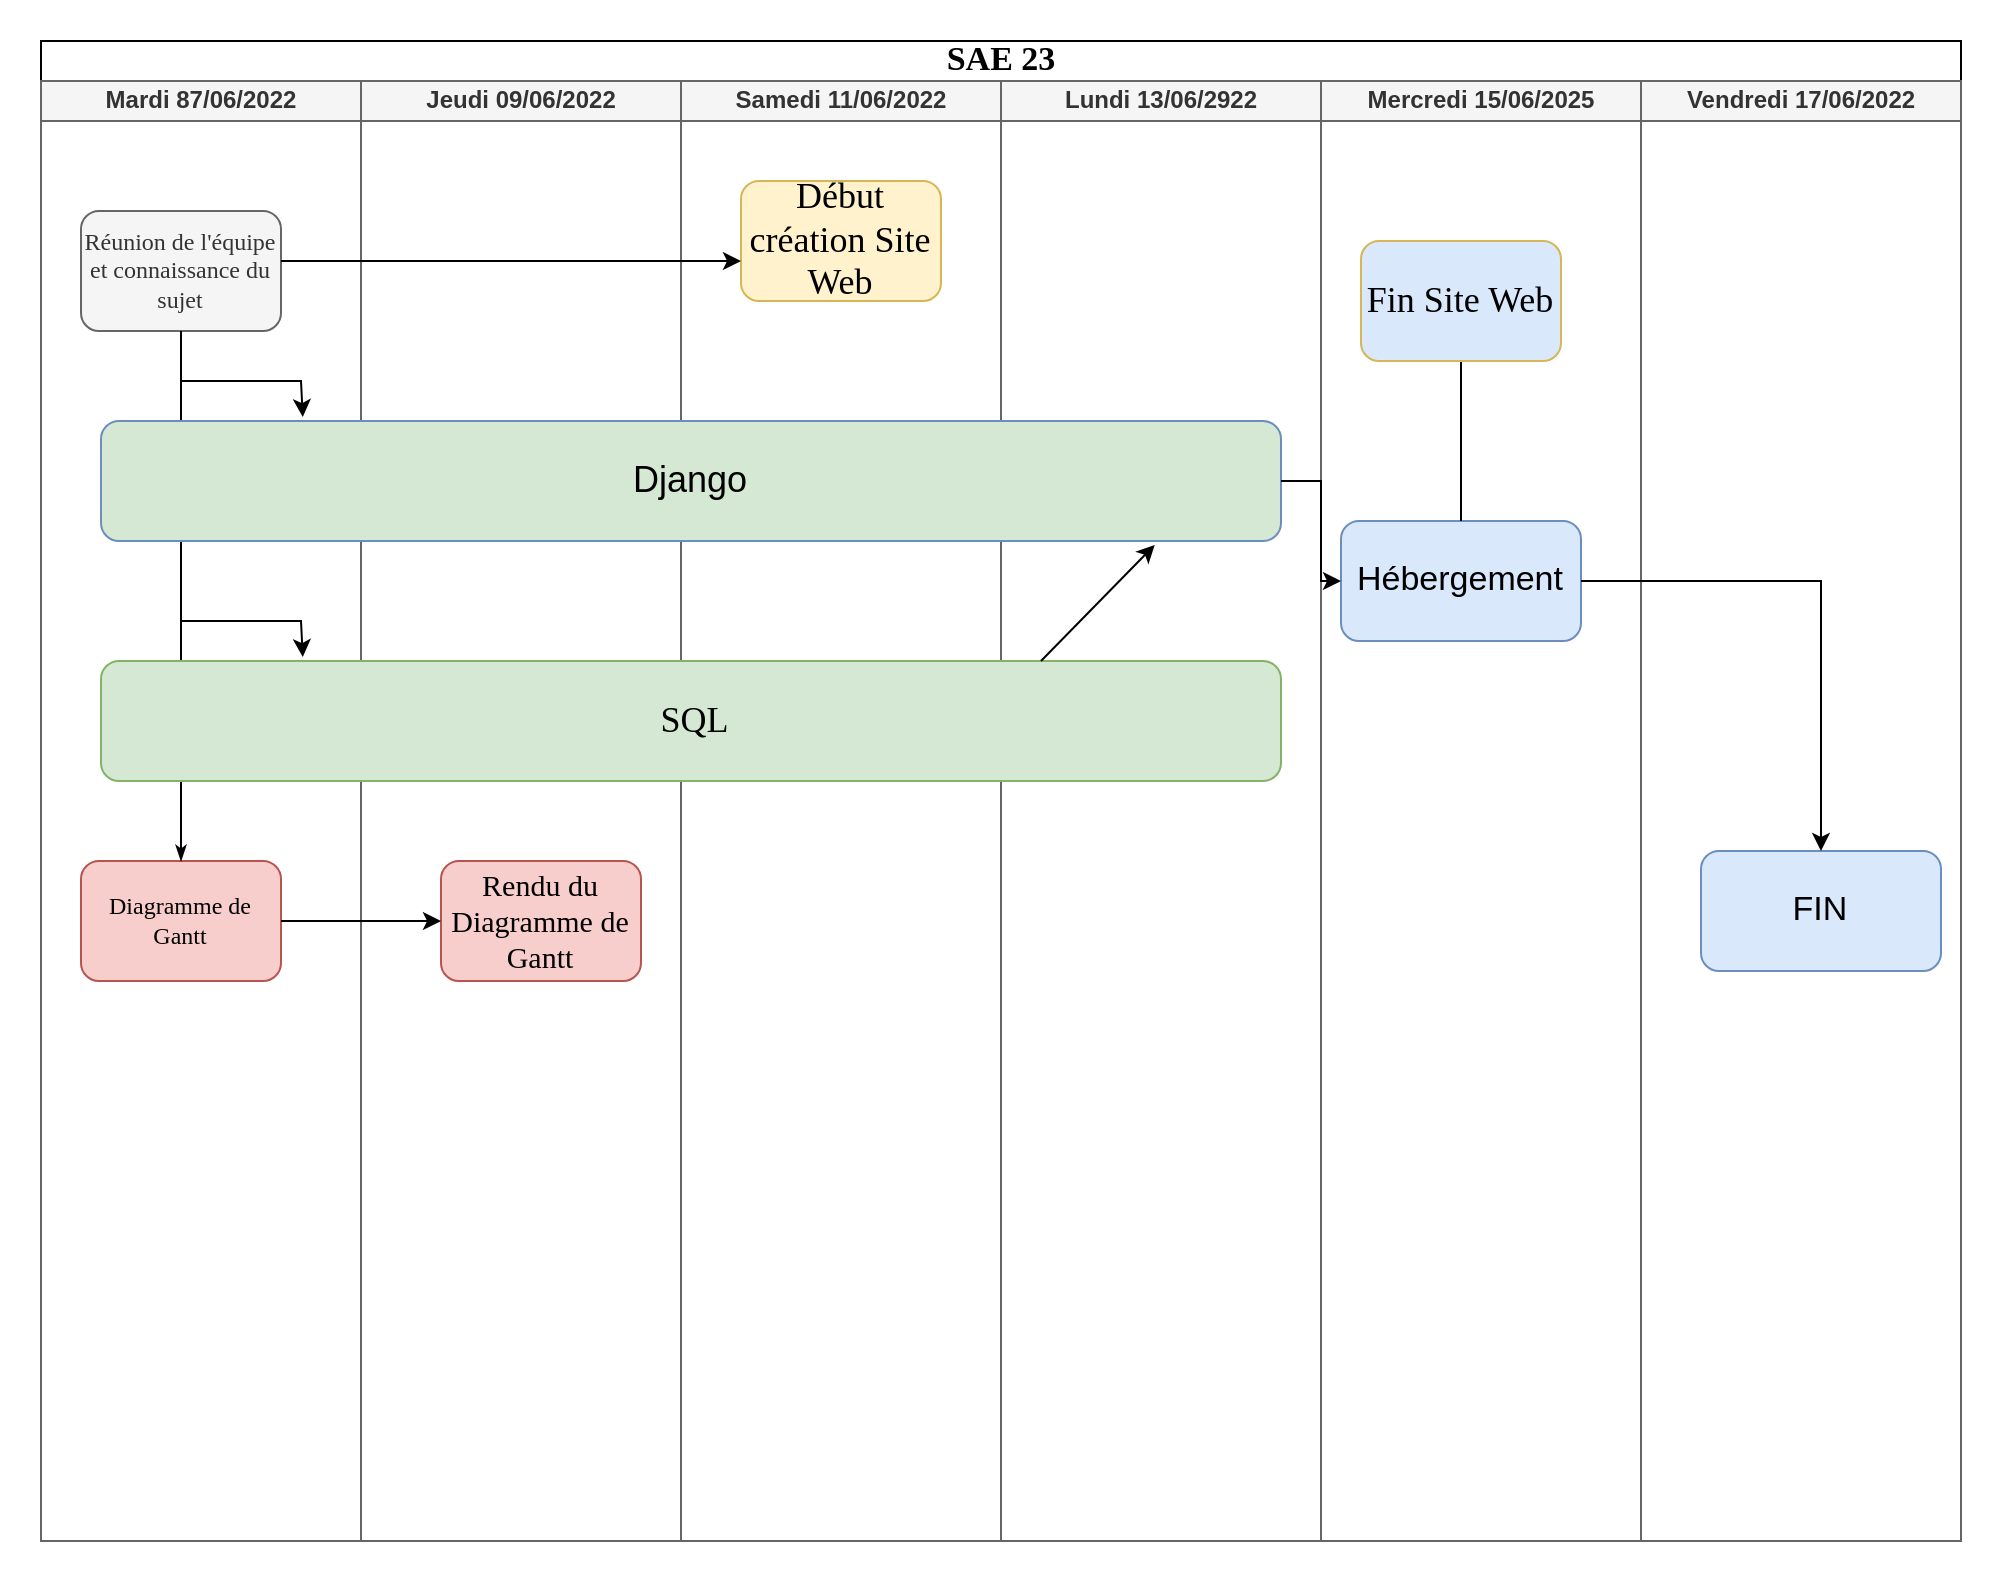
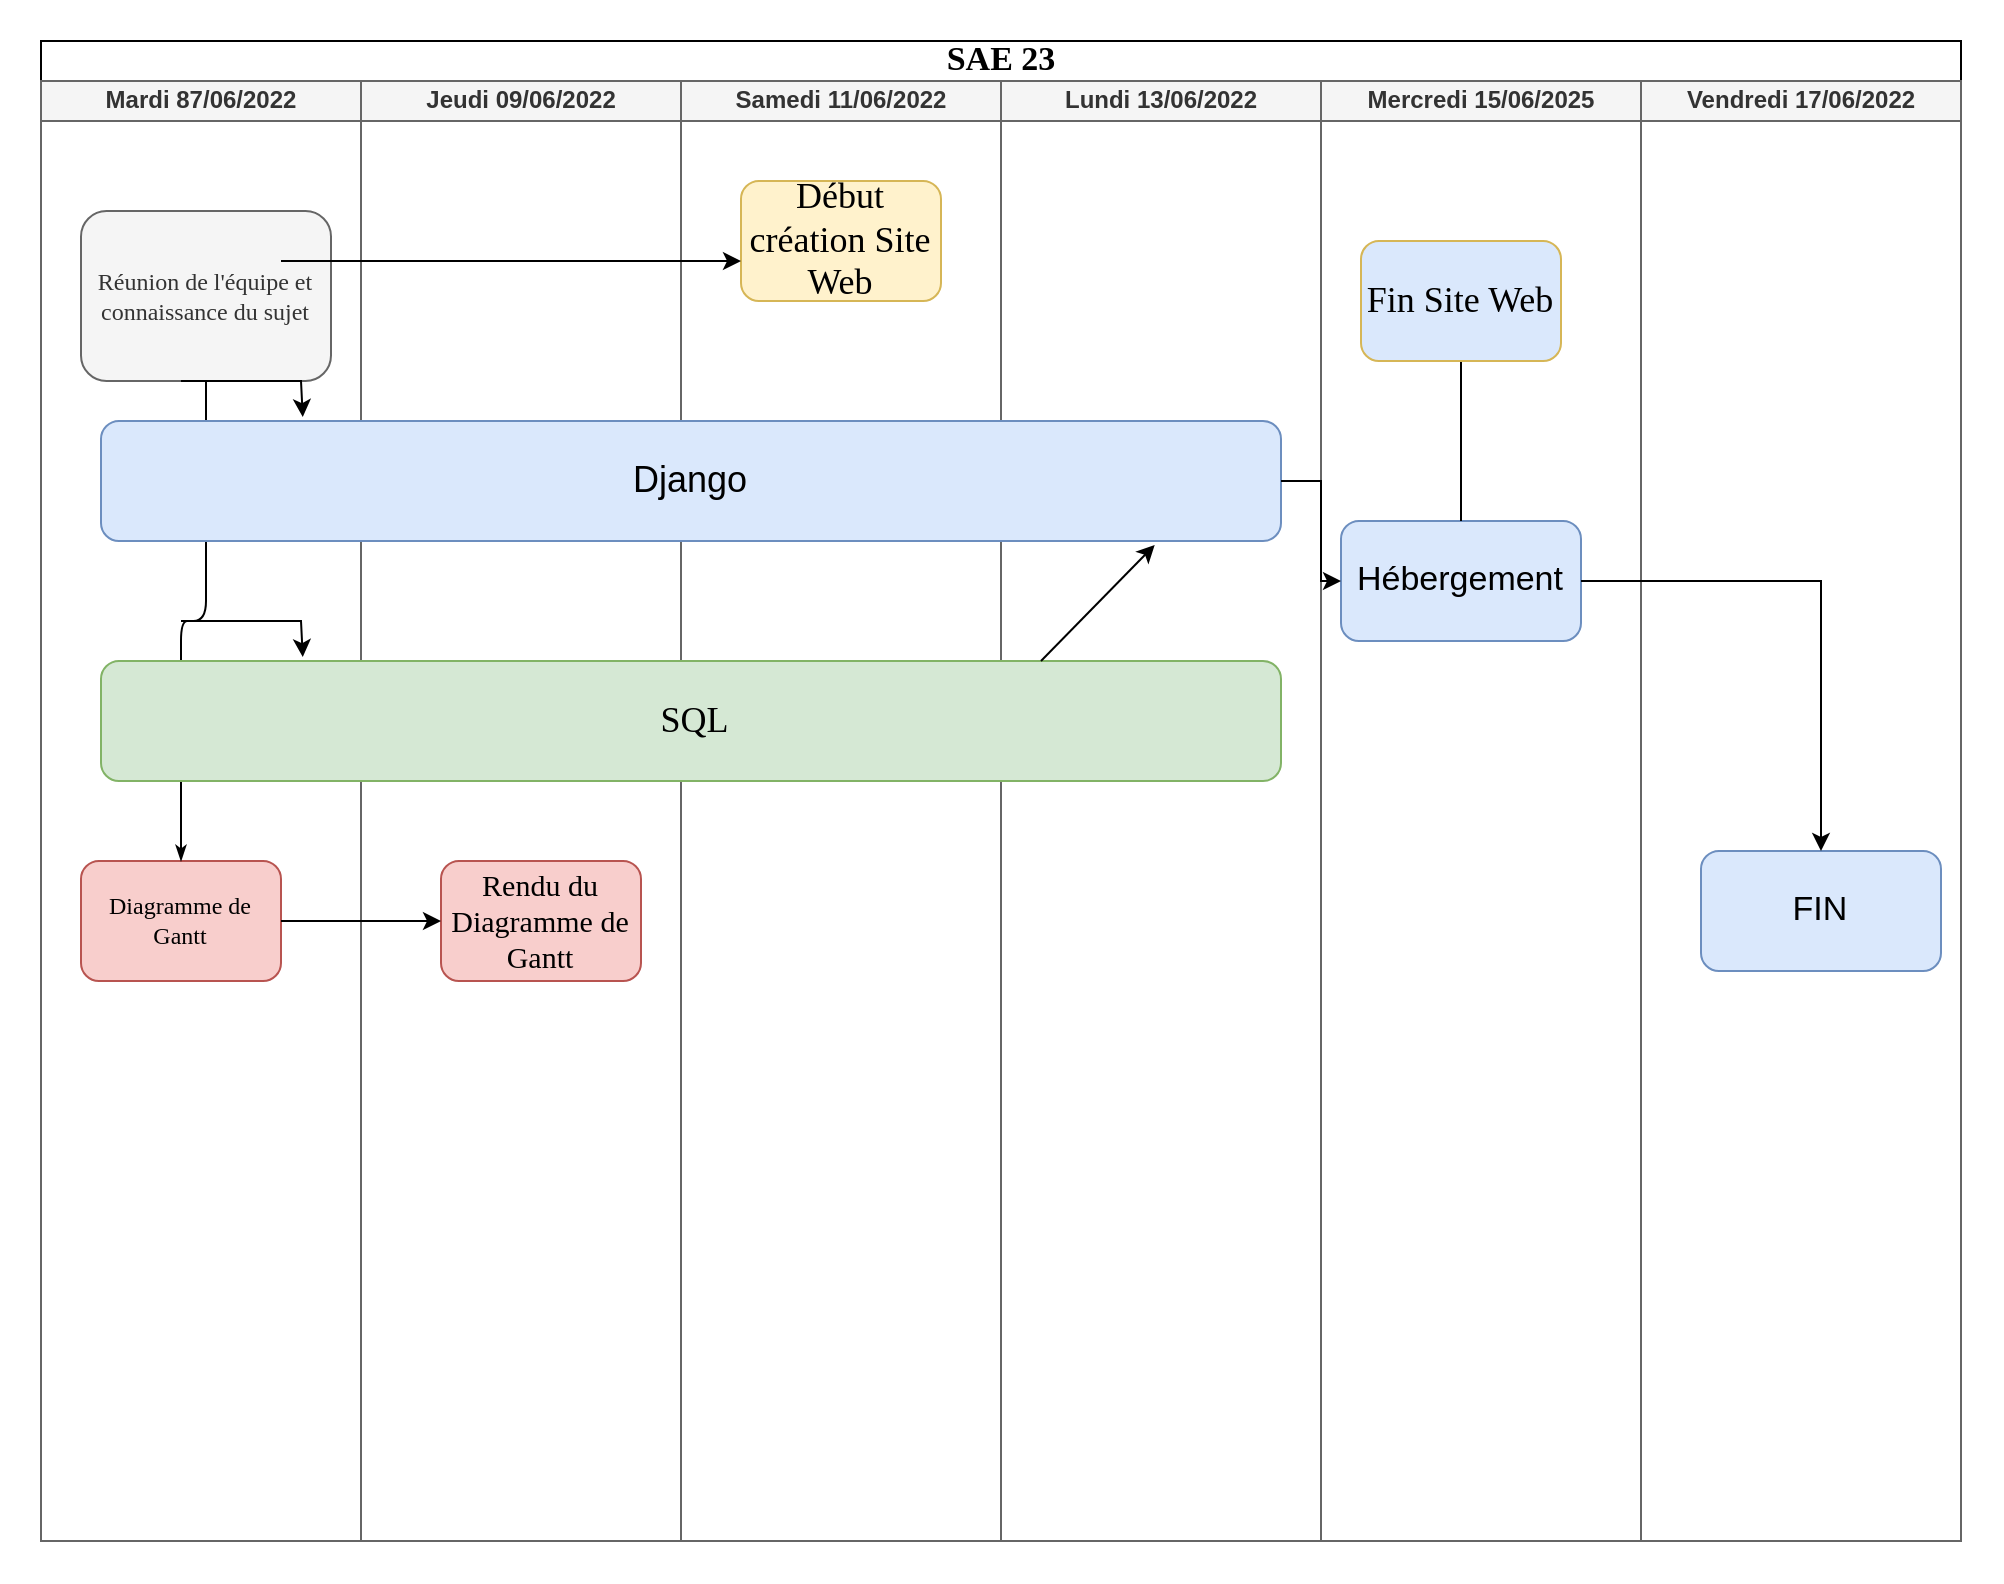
node "Lundi 13/06/2922": label "Lundi 13/06/2922" -> "Lundi 13/06/2022"
node "Réunion de l'équipe et connaissance du sujet": size 200x120 -> 250x170
node "Django": fillcolor #d5e8d4 -> #dae8fc
